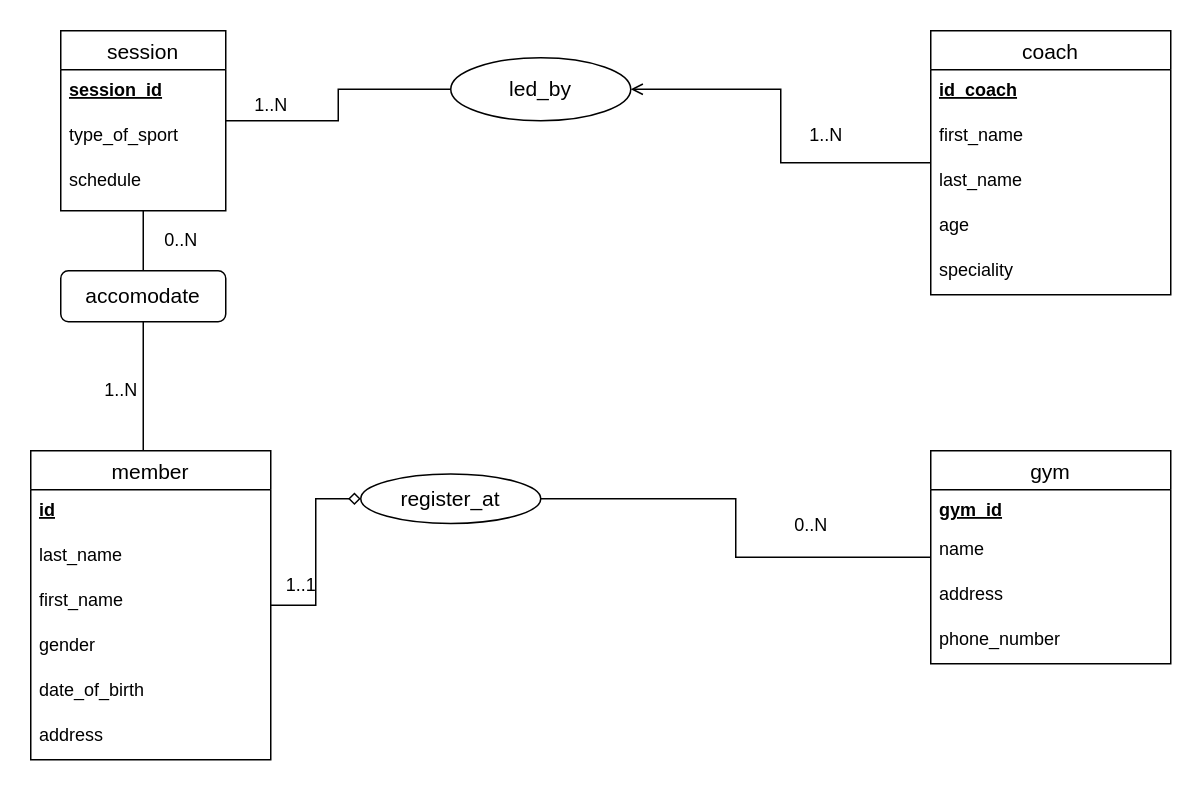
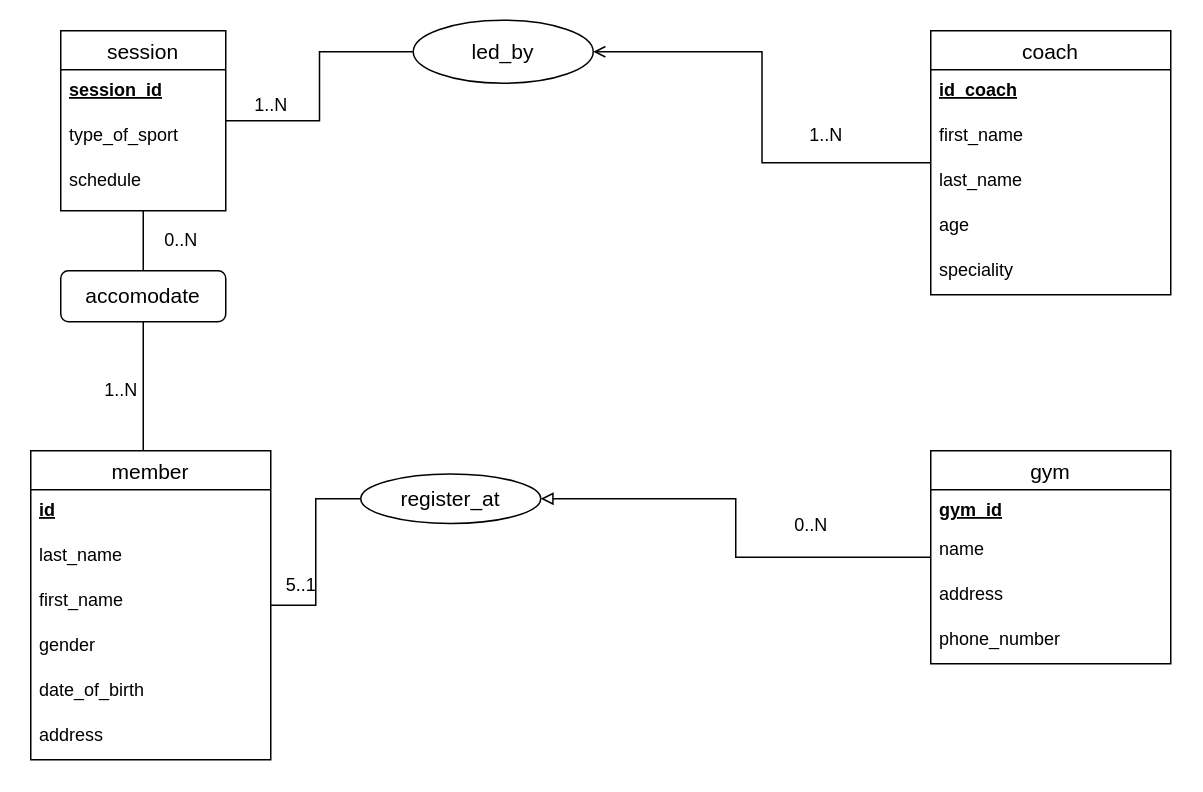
node "led_by": moved (541, 89) -> (503, 52)
edge "member" -> "register_at": arrowhead diamond -> none
edge "register_at" -- "gym": arrowhead none -> block
node "1..1": label "1..1" -> "5..1"
